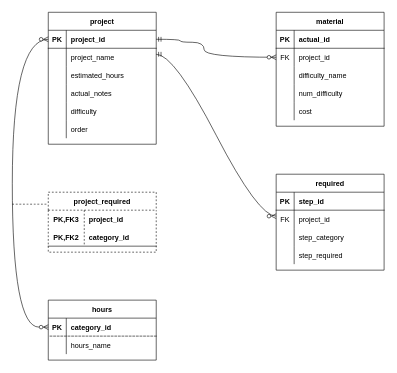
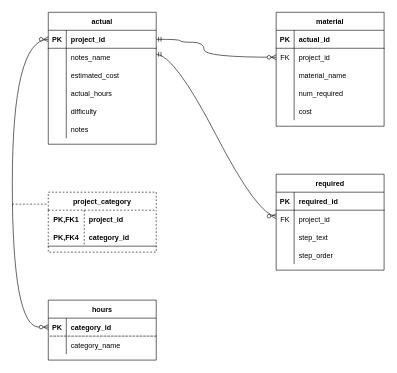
node "project": label "project" -> "actual"
node "project_name": label "project_name" -> "notes_name"
node "estimated_hours": label "estimated_hours" -> "estimated_cost"
node "difficulty_name": label "difficulty_name" -> "material_name"
node "actual_notes": label "actual_notes" -> "actual_hours"
node "num_difficulty": label "num_difficulty" -> "num_required"
node "order": label "order" -> "notes"
node "project_required": label "project_required" -> "project_category"
node "step_id": label "step_id" -> "required_id"
node "PK,FK3": label "PK,FK3" -> "PK,FK1"
node "PK,FK2": label "PK,FK2" -> "PK,FK4"
node "step_category": label "step_category" -> "step_text"
node "step_required": label "step_required" -> "step_order"
node "hours_name": label "hours_name" -> "category_name"
